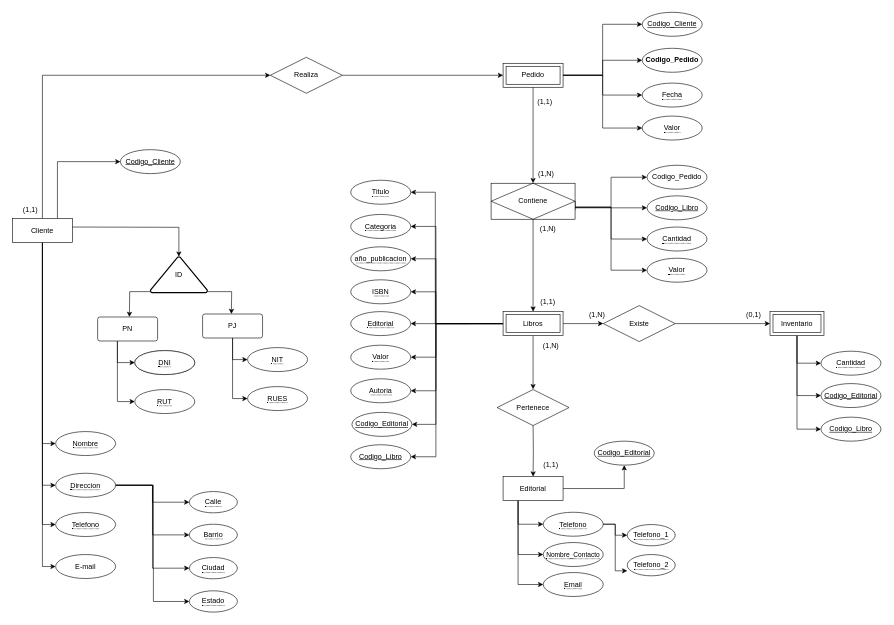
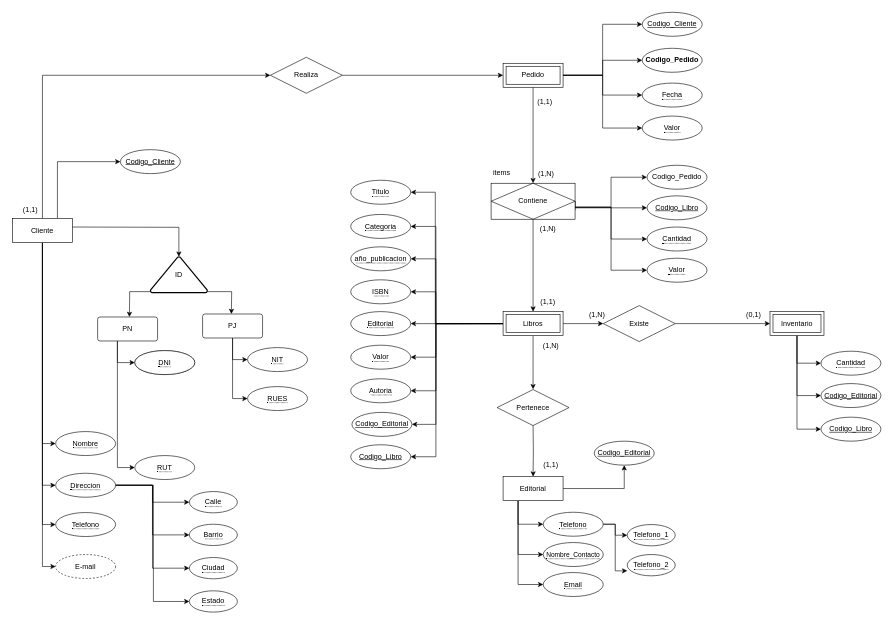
node "items": added
node "RUT": moved (165, 402) -> (165, 468)
node "E-mail": style solid -> dashed
